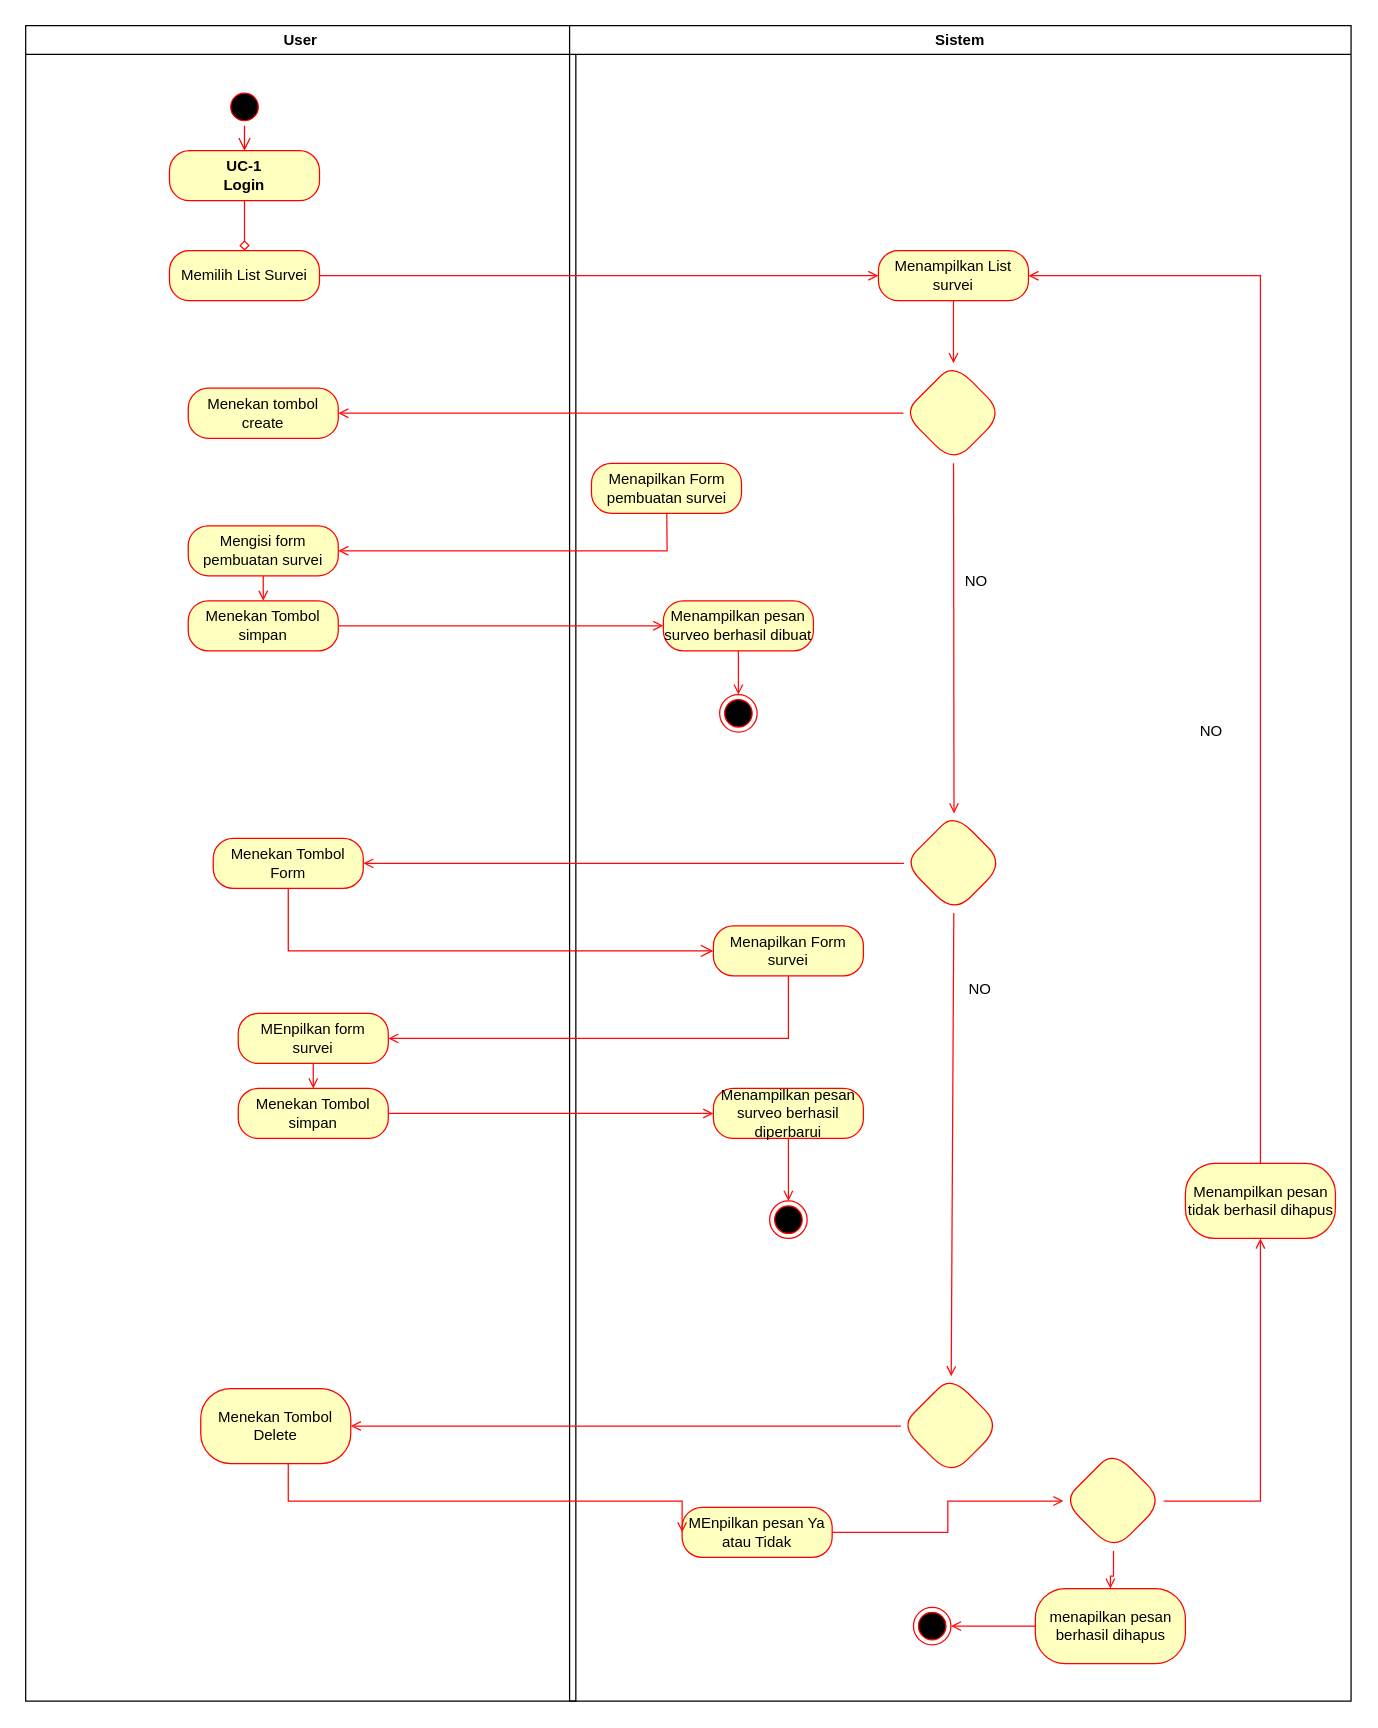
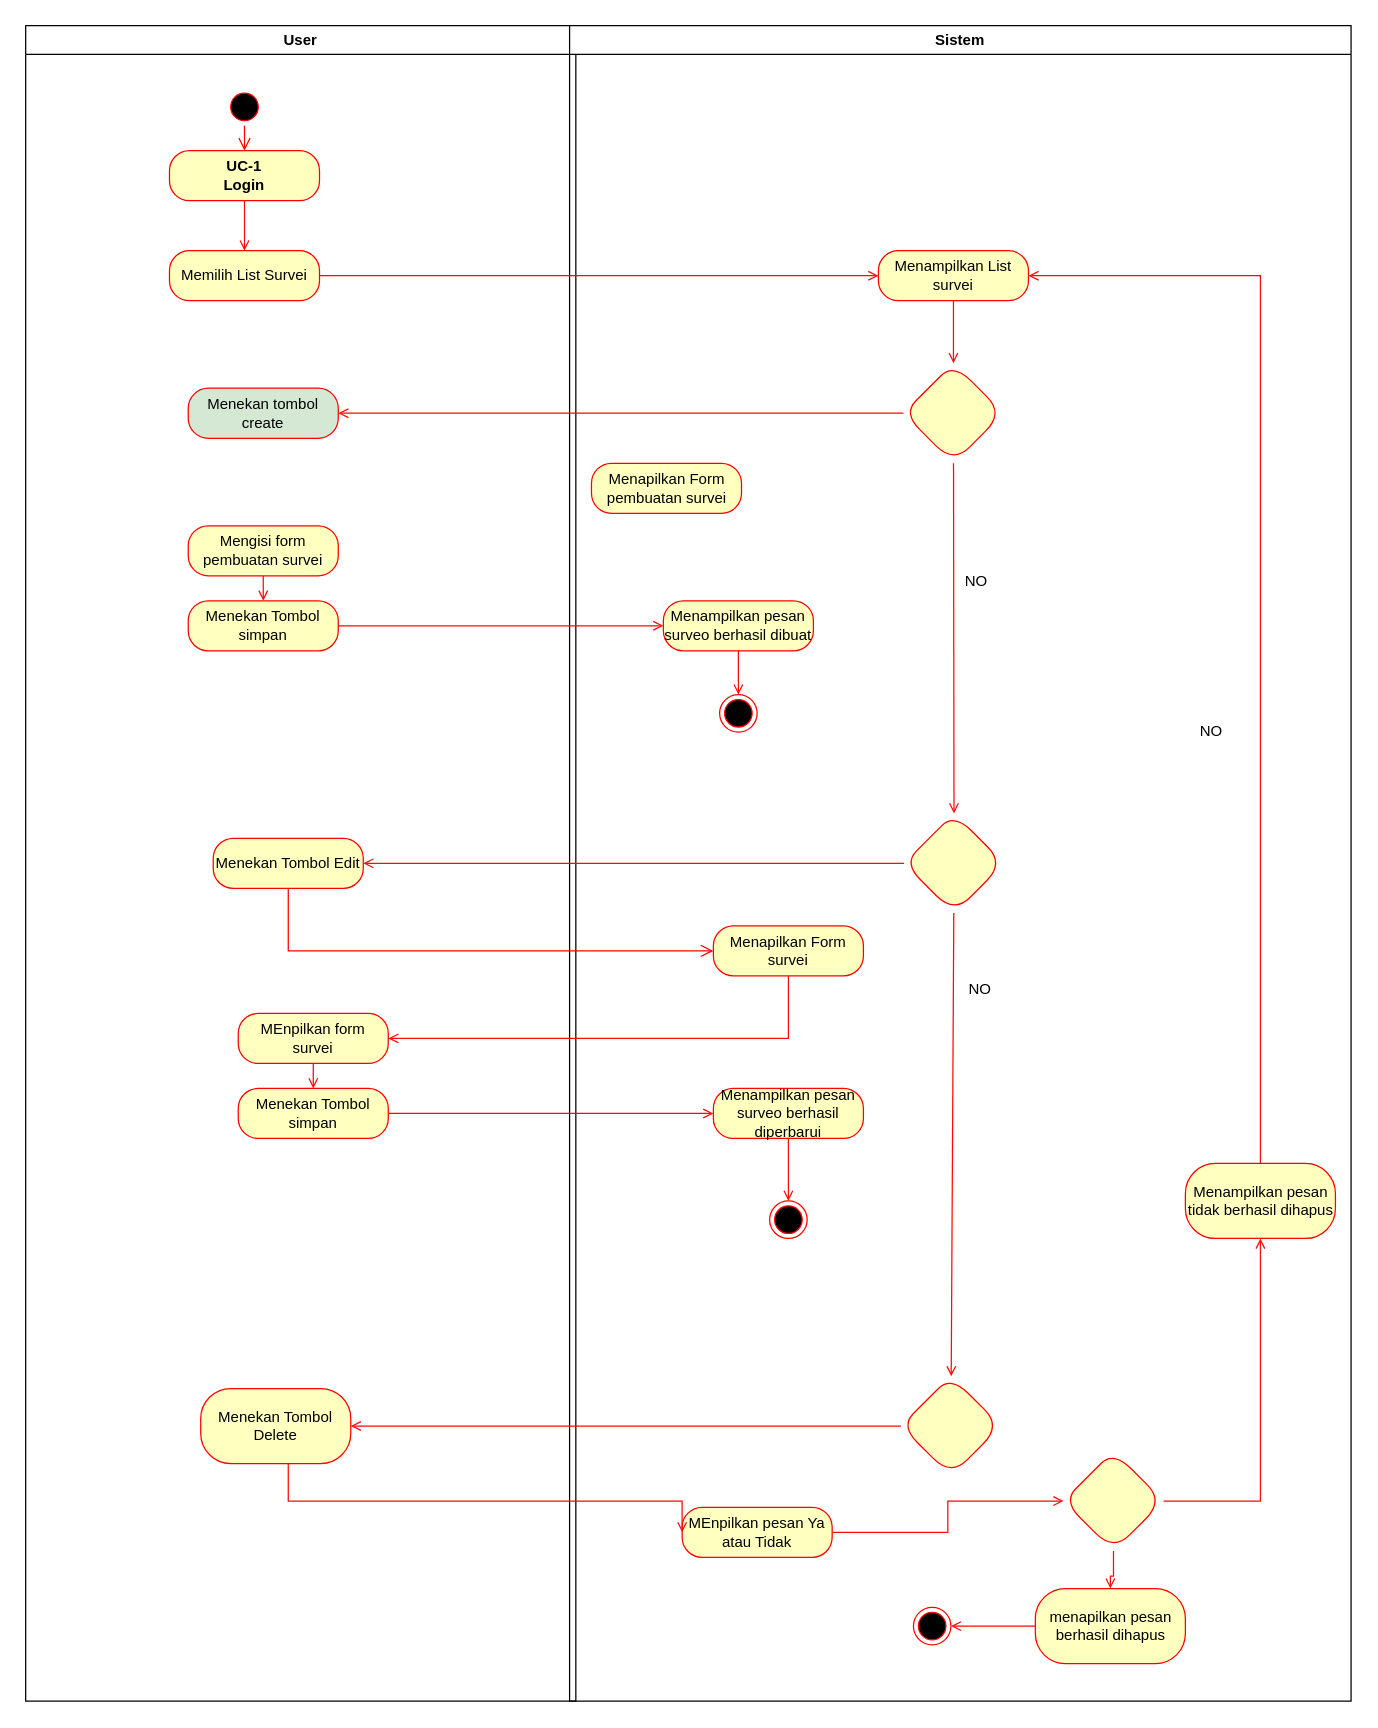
edge "UC-1 Login" -> "Memilih List Survei": arrowhead diamond -> open
node "Menekan tombol create": fillcolor #ffffc0 -> #d5e8d4
edge "Menapilkan Form pembuatan survei" -> "Mengisi form pembuatan survei": removed
node "Menekan Tombol Form": label "Menekan Tombol Form" -> "Menekan Tombol Edit"
